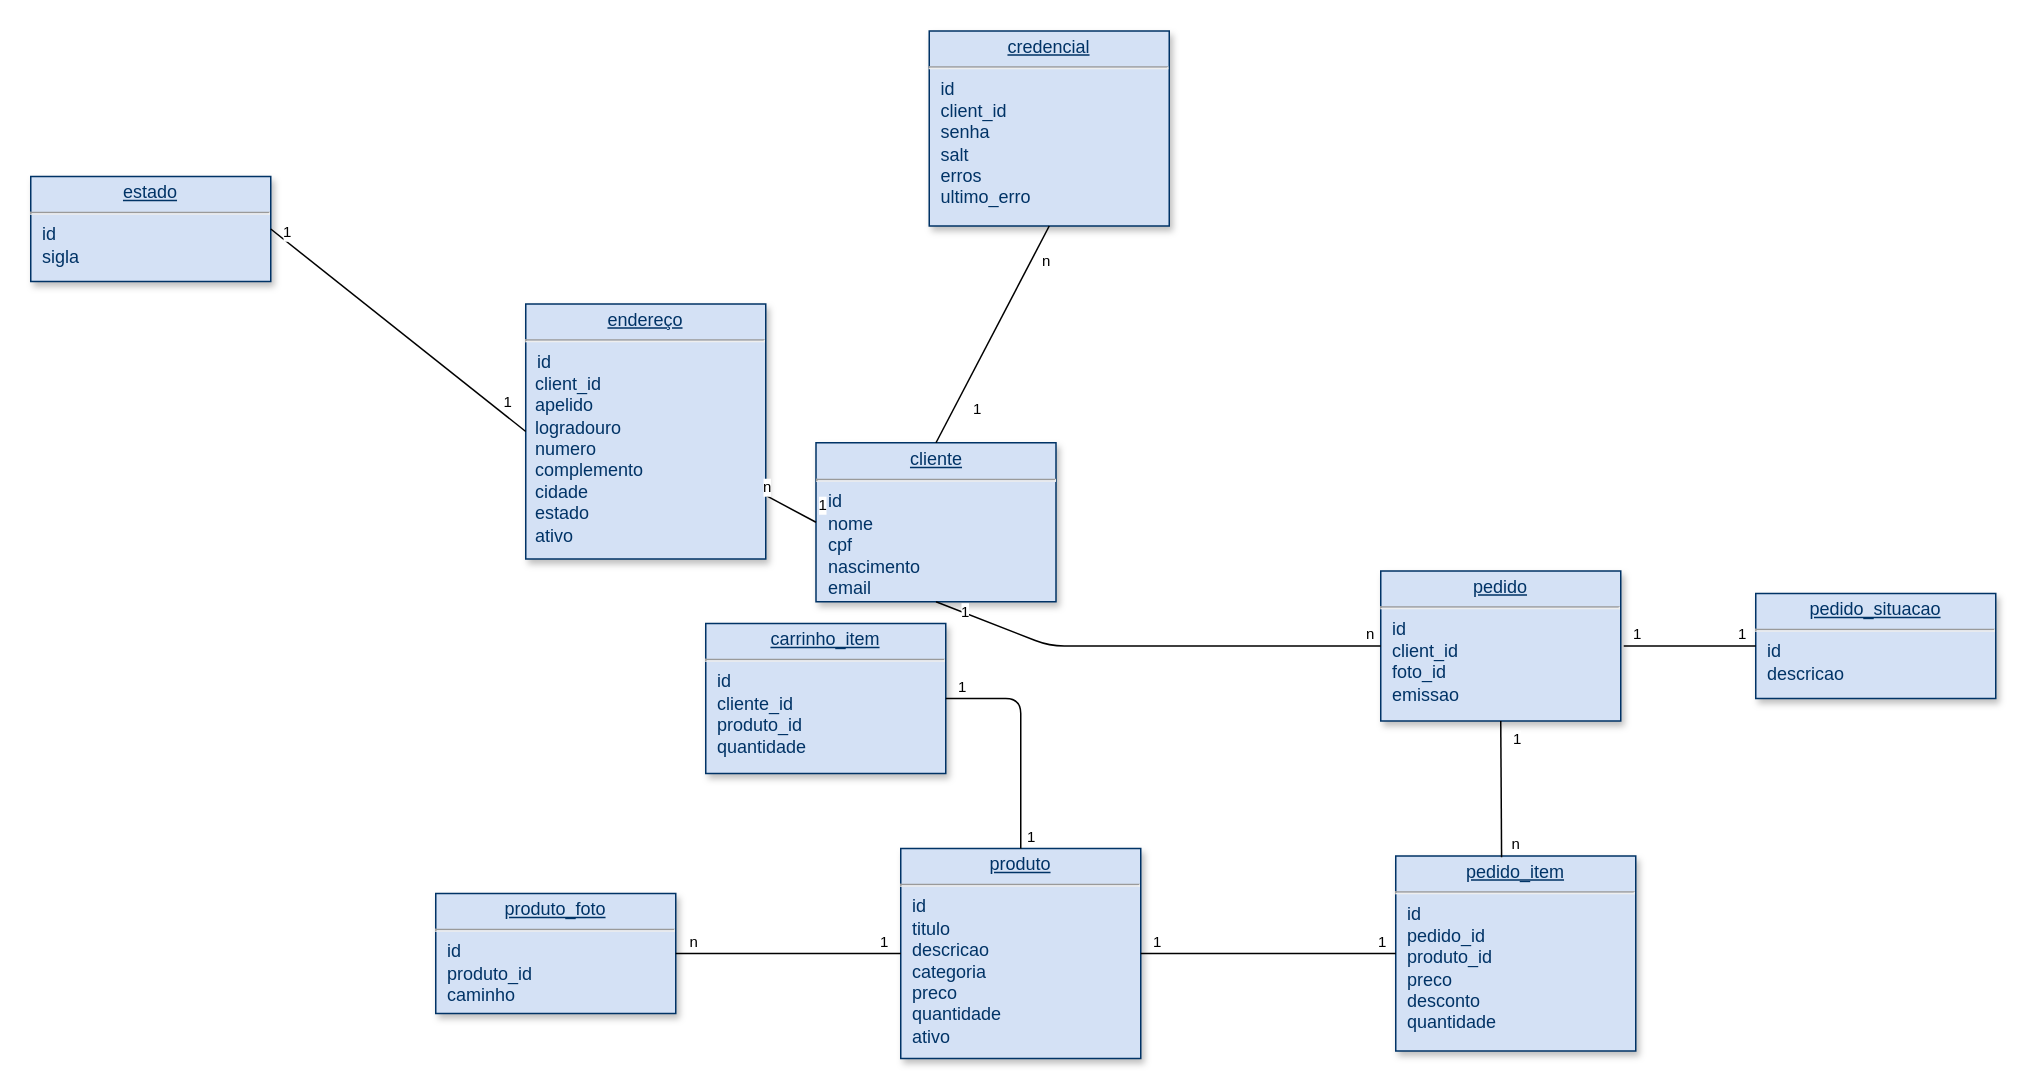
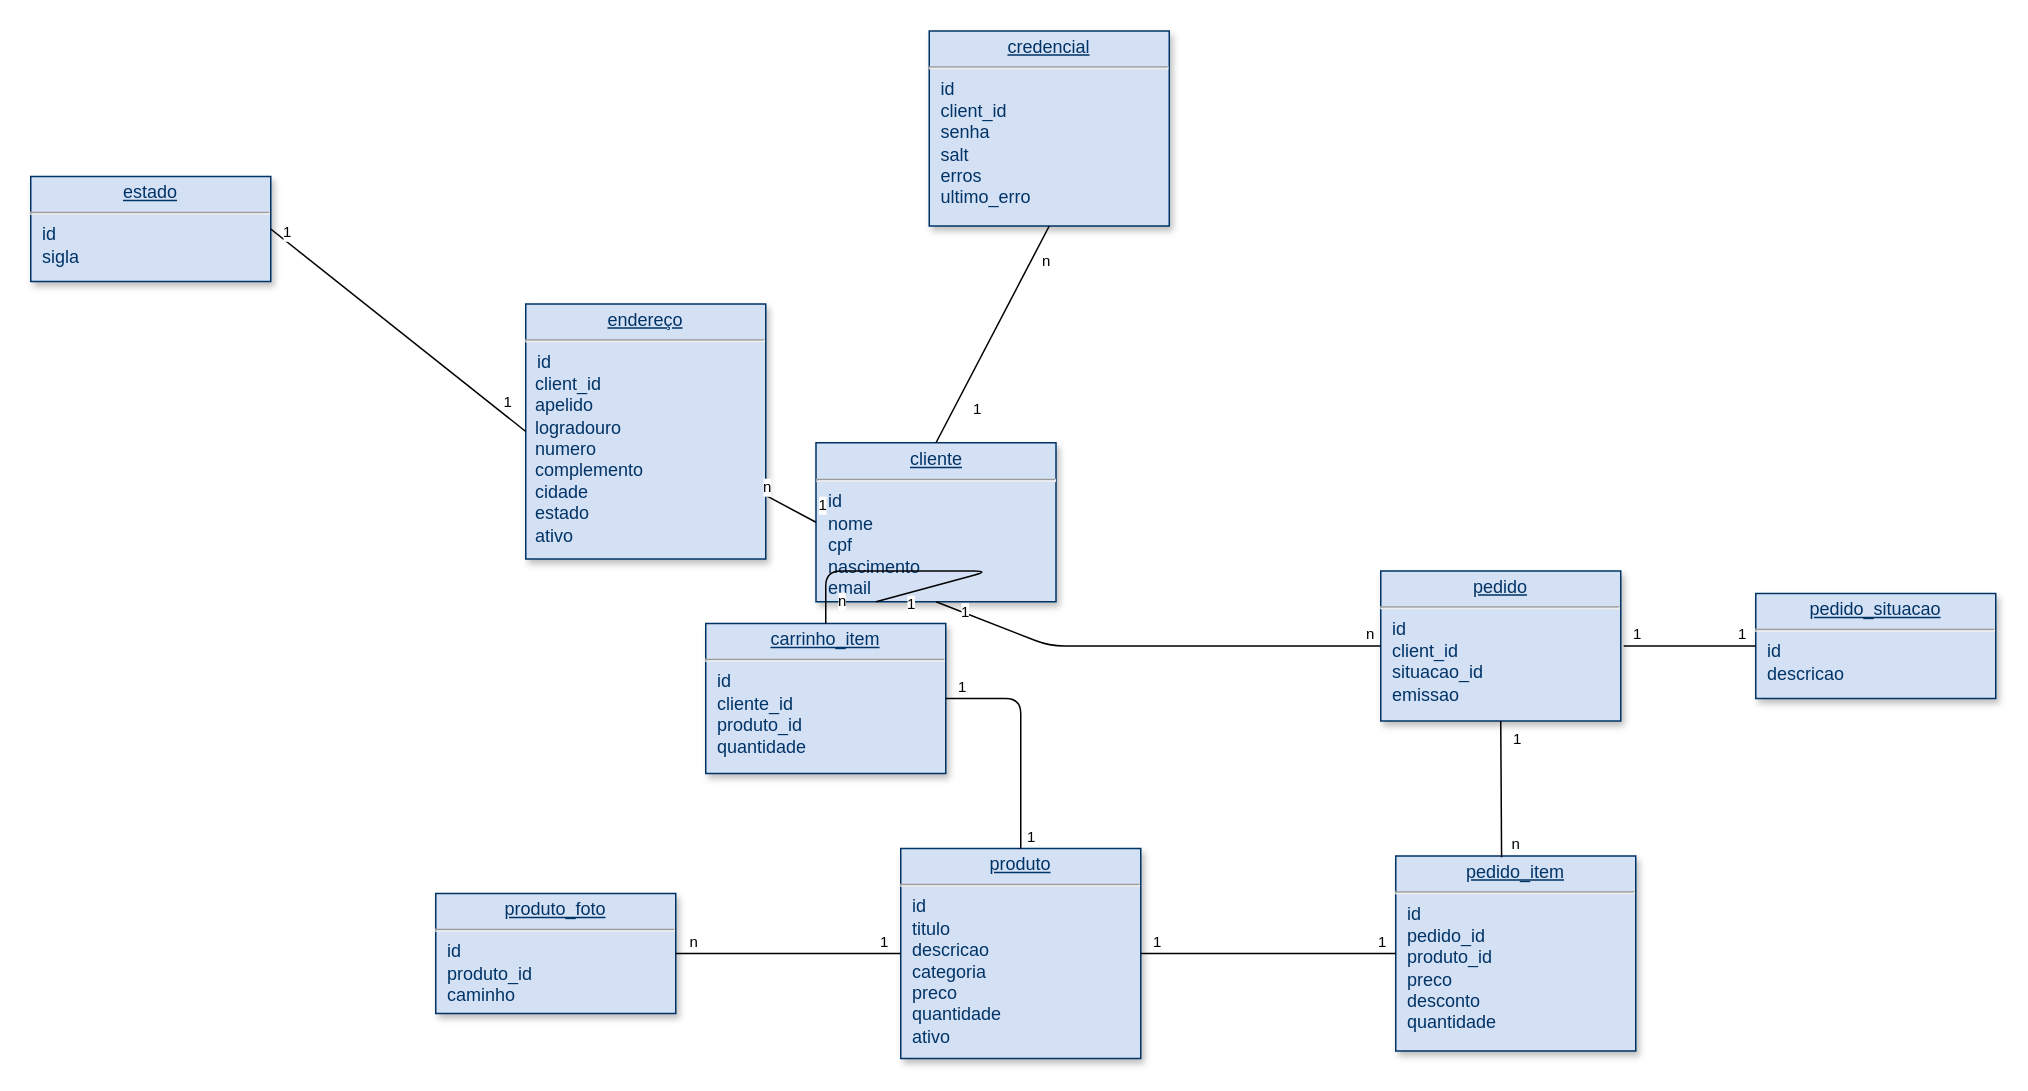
edge "cliente id nome cpf nascimento email" -- "carrinho_item id cliente_id produto_id quantidade": added, labels "1", "n"
node "pedido id client_id foto_id emissao": label "pedido id client_id foto_id emissao" -> "pedido id client_id situacao_id emissao"
